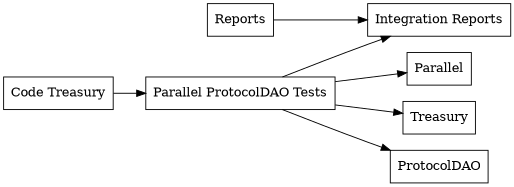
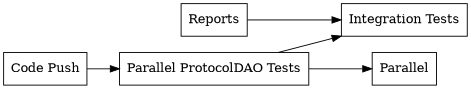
node "Integration Reports": label "Integration Reports" -> "Integration Tests"
node "Code Treasury": label "Code Treasury" -> "Code Push"
node "Treasury": removed
node "ProtocolDAO": removed
